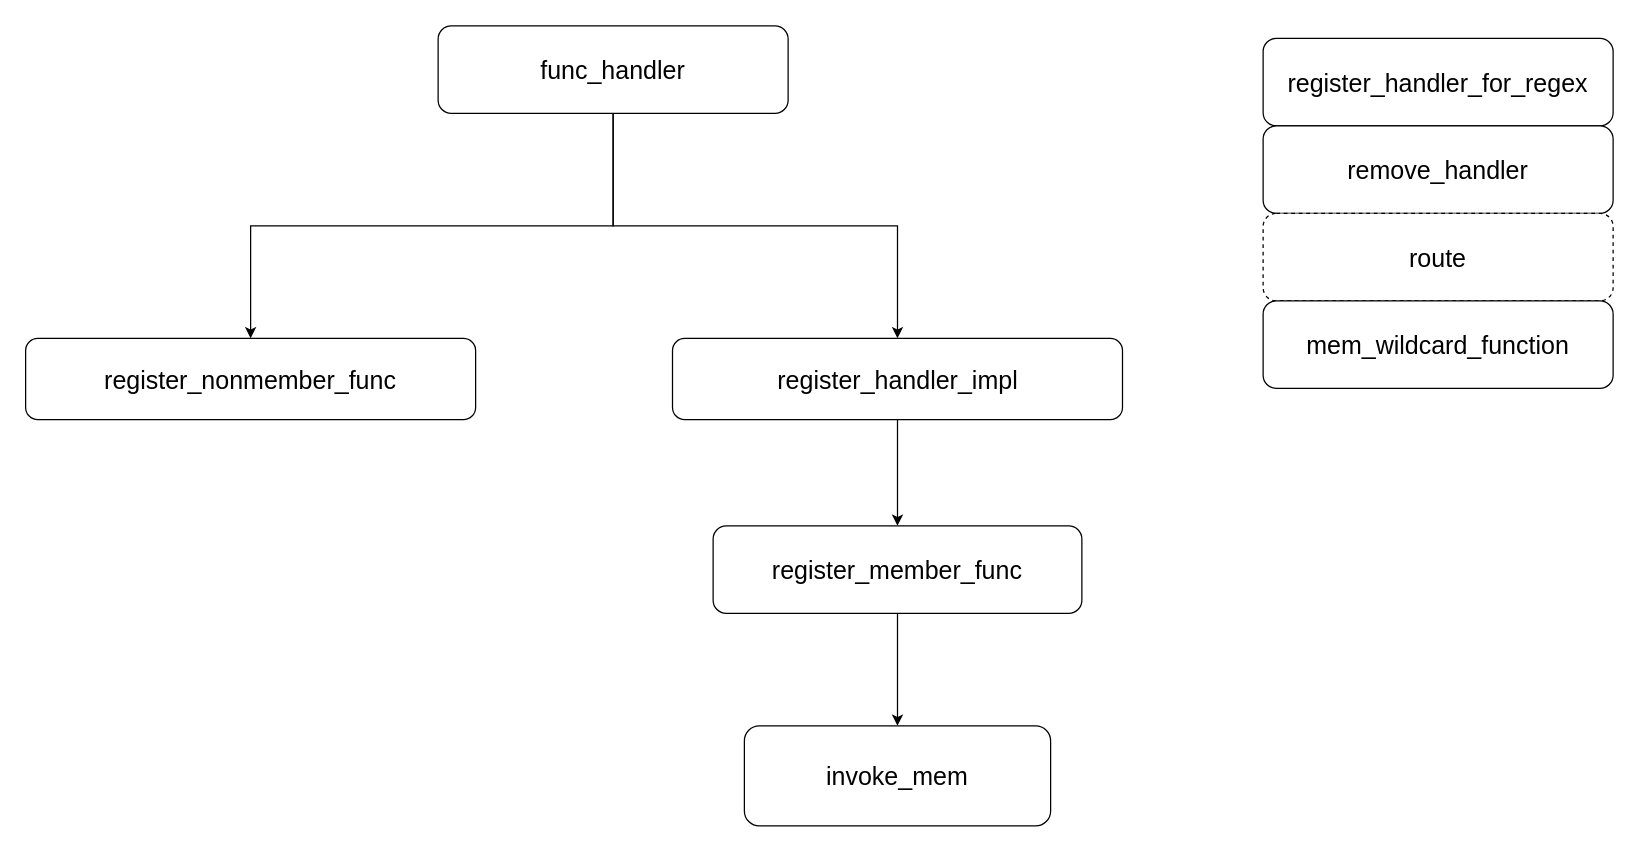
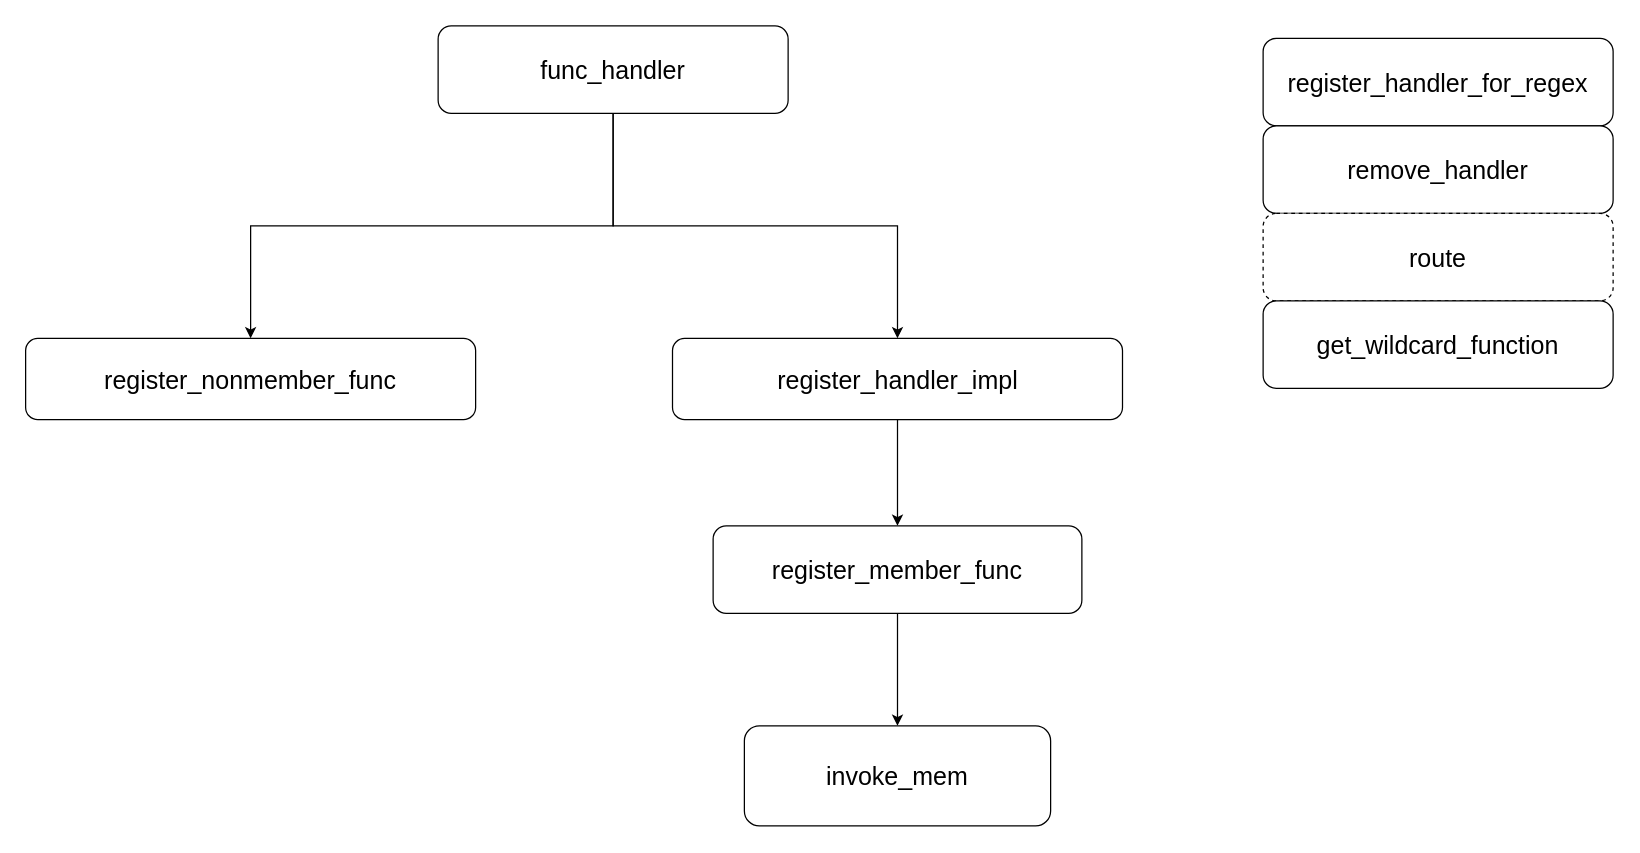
node "mem_wildcard_function": label "mem_wildcard_function" -> "get_wildcard_function"
